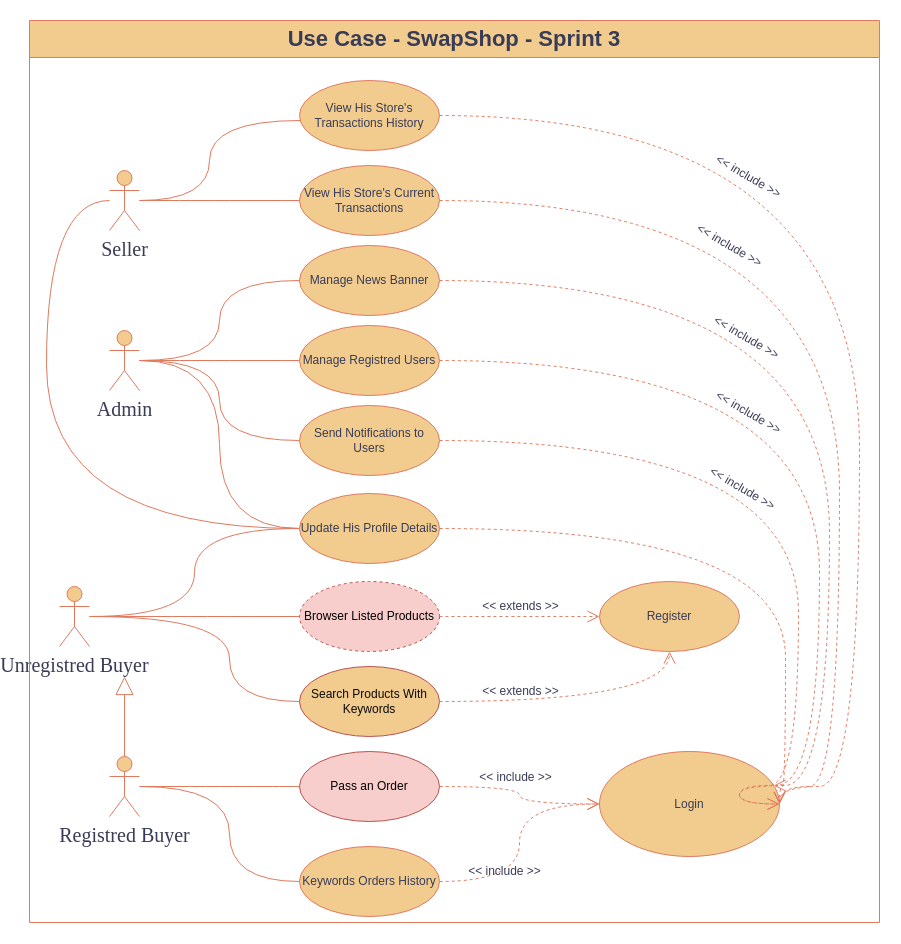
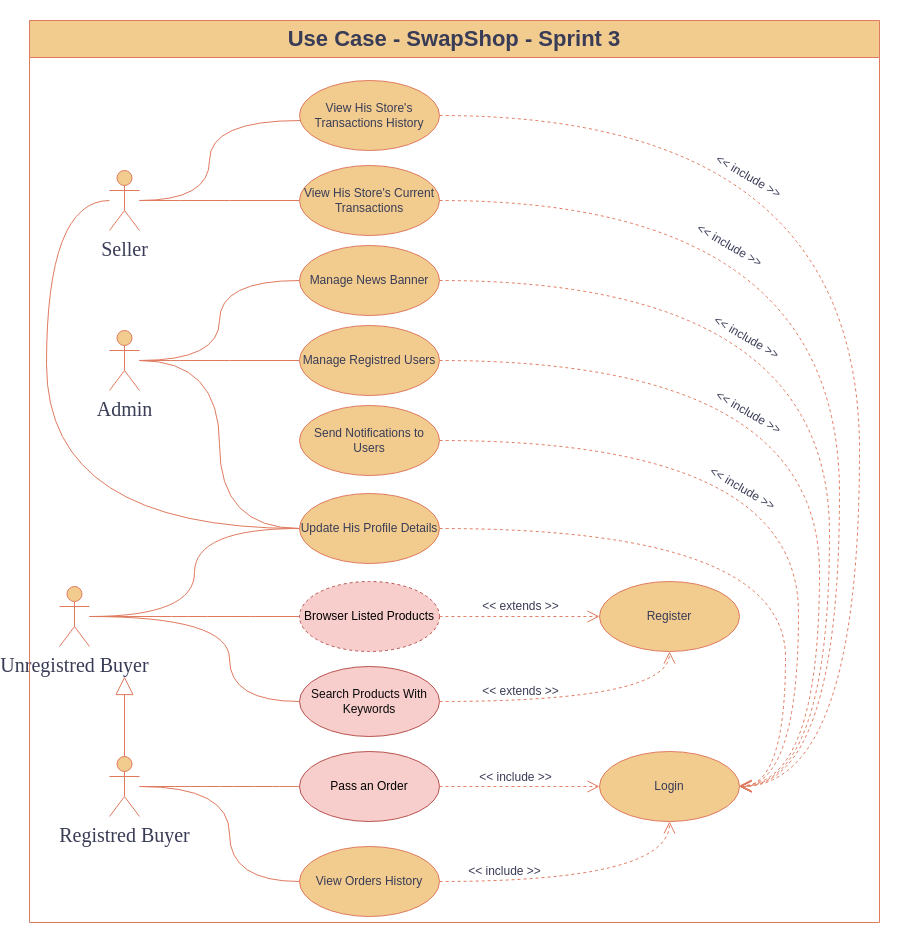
edge "Admin" -- "Send Notifications to Users": removed
node "Search Products With Keywords": fillcolor #f2cc8f -> #f8cecc
node "Login": size 180x105 -> 140x70
node "Keywords Orders History": label "Keywords Orders History" -> "View Orders History"
